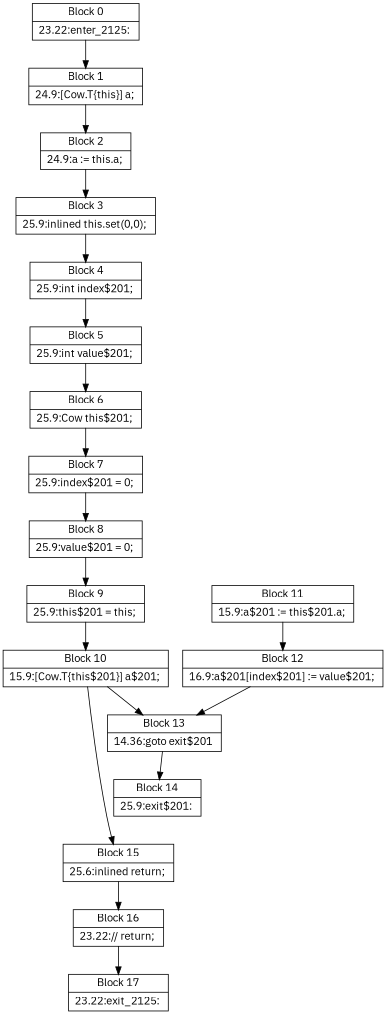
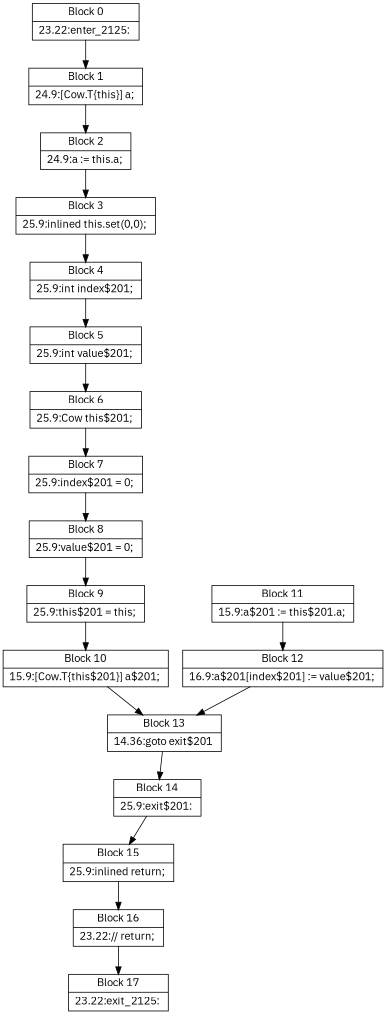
edge "Block 10" -> "Block 15": now "Block 14" -> "Block 15"
node "Block 15": text "25.6:inlined return;" -> "25.9:inlined return;"
